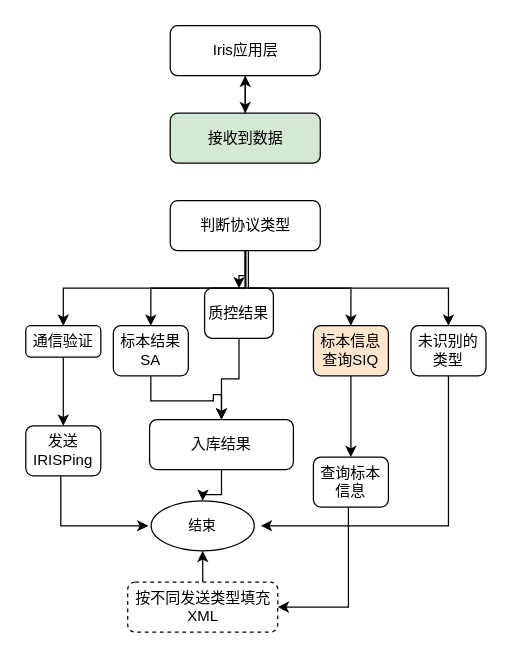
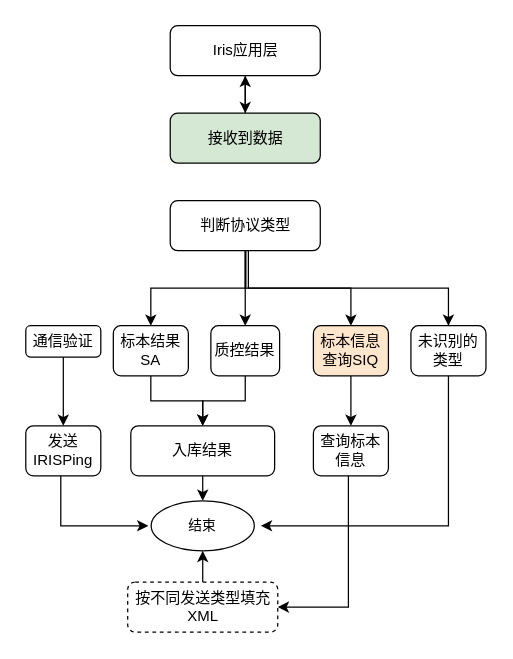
edge "判断协议类型" -> "通信验证": removed
node "质控结果": moved (239, 313) -> (245, 351)
node "入库结果": moved (221, 444) -> (203, 451)
node "查询标本信息": moved (351, 482) -> (351, 451)
